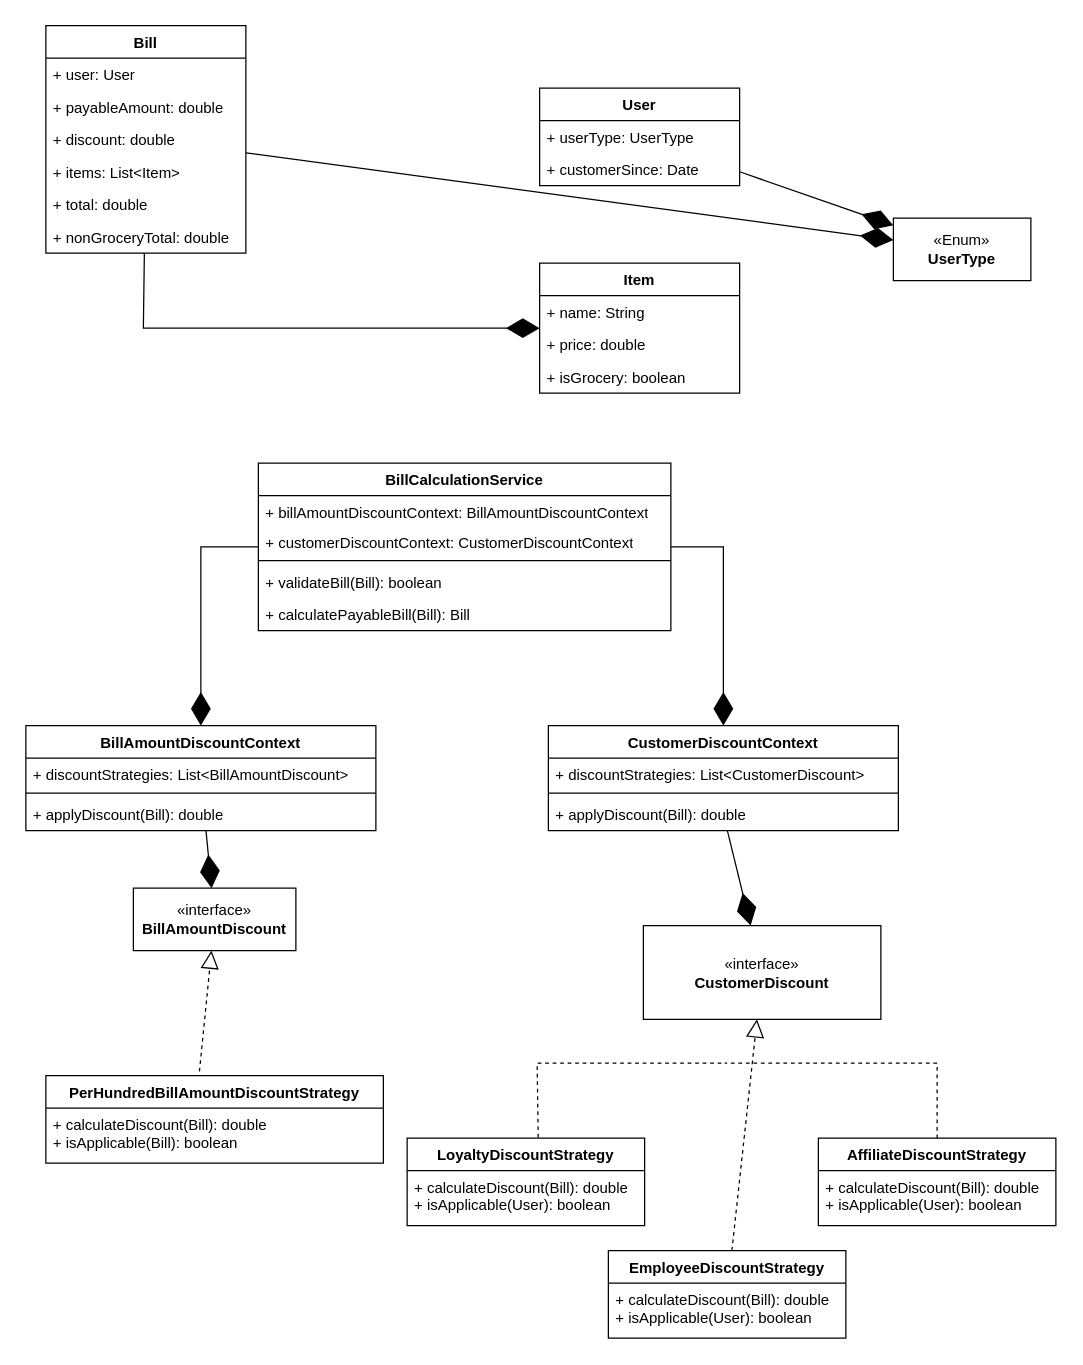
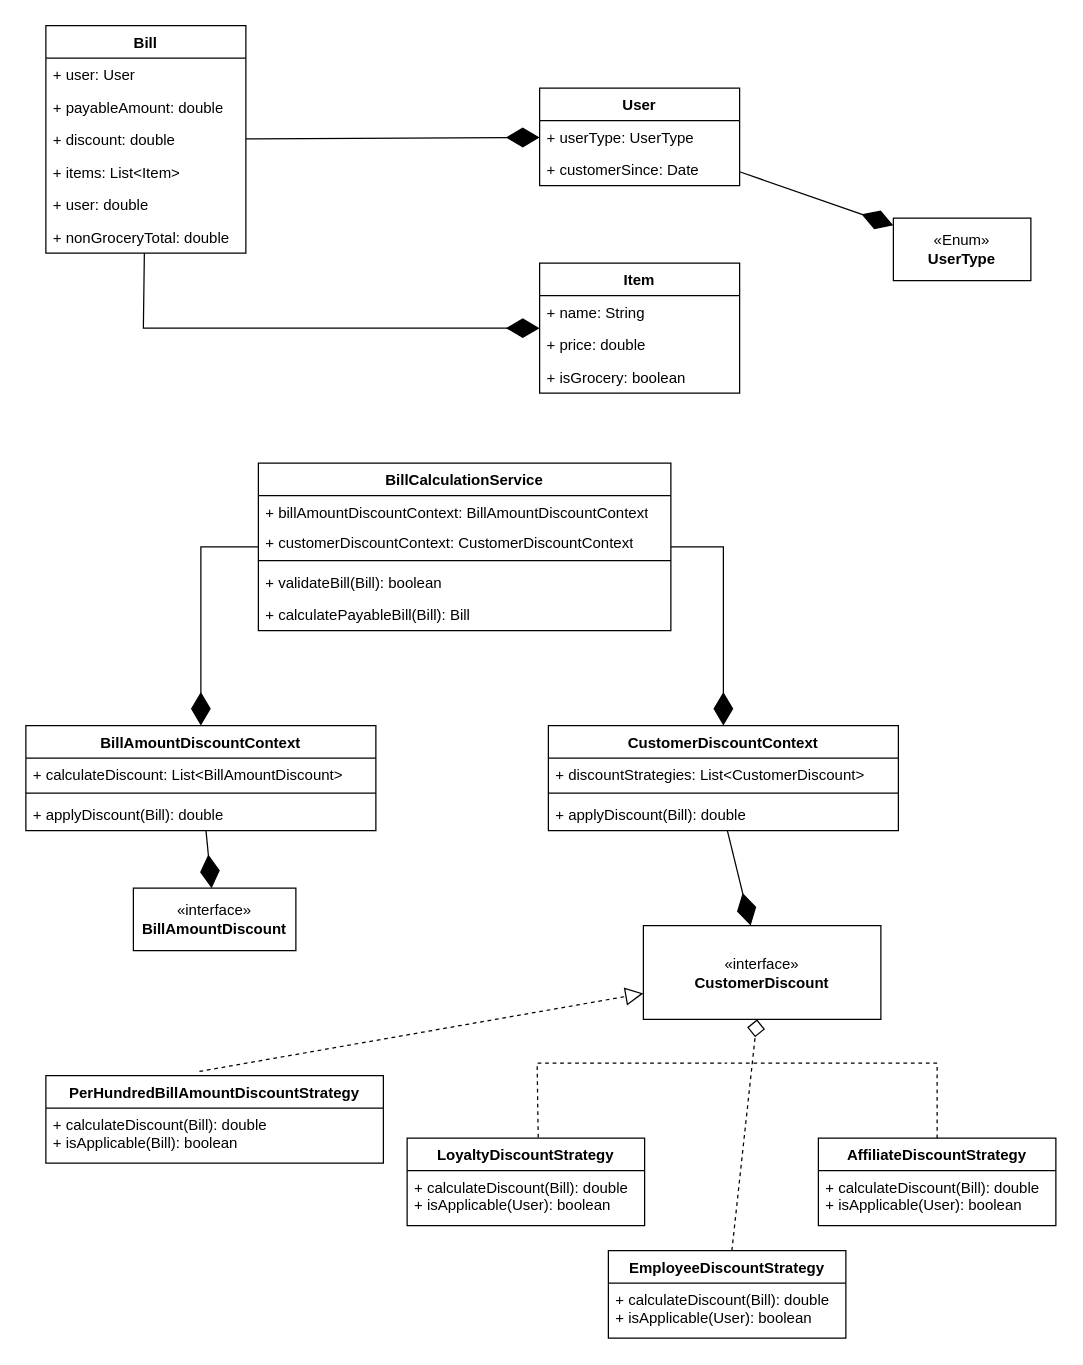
edge "Bill" -> "«Enum» UserType": now "Bill" -> "User"
node "+ total: double": label "+ total: double" -> "+ user: double"
node "+ discountStrategies: List<BillAmountDiscount>": label "+ discountStrategies: List<BillAmountDiscount>" -> "+ calculateDiscount: List<BillAmountDiscount>"
edge "PerHundredBillAmountDiscountStrategy" -> "«interface» BillAmountDiscount": now "PerHundredBillAmountDiscountStrategy" -> "«interface» CustomerDiscount"
edge "EmployeeDiscountStrategy" -> "«interface» CustomerDiscount": arrowhead block -> diamond
